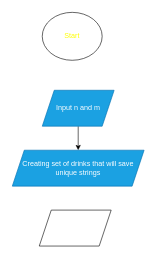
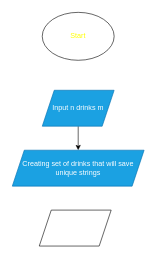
node "Start": size 60x48 -> 72x48
node "Input n and m": label "Input n and m" -> "Input n drinks m"
